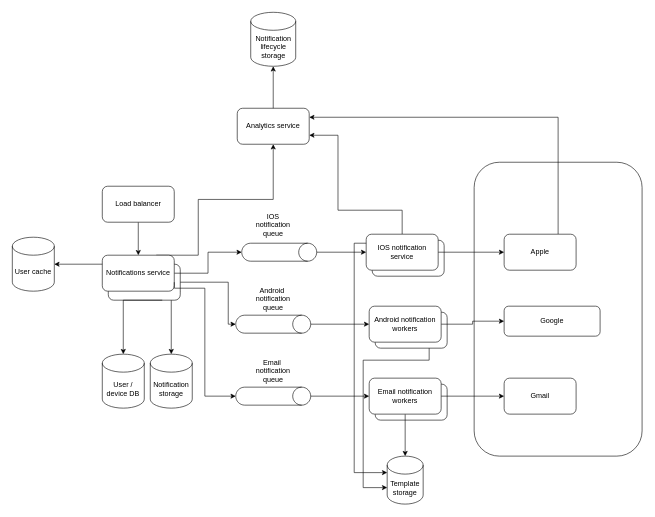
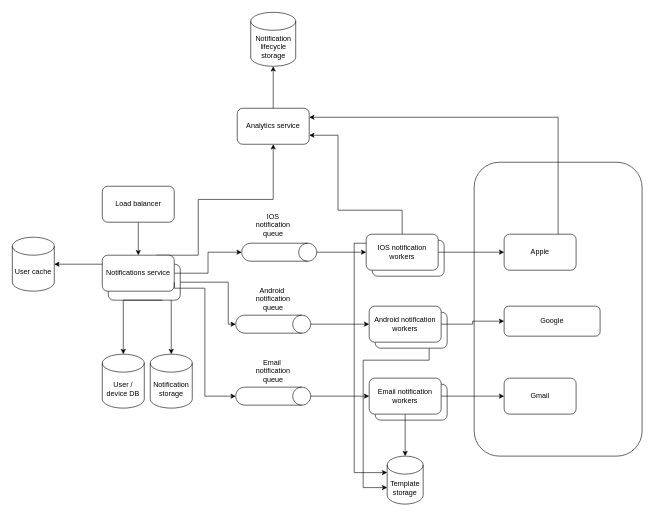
node "IOS notification service": label "IOS notification service" -> "IOS notification workers"
